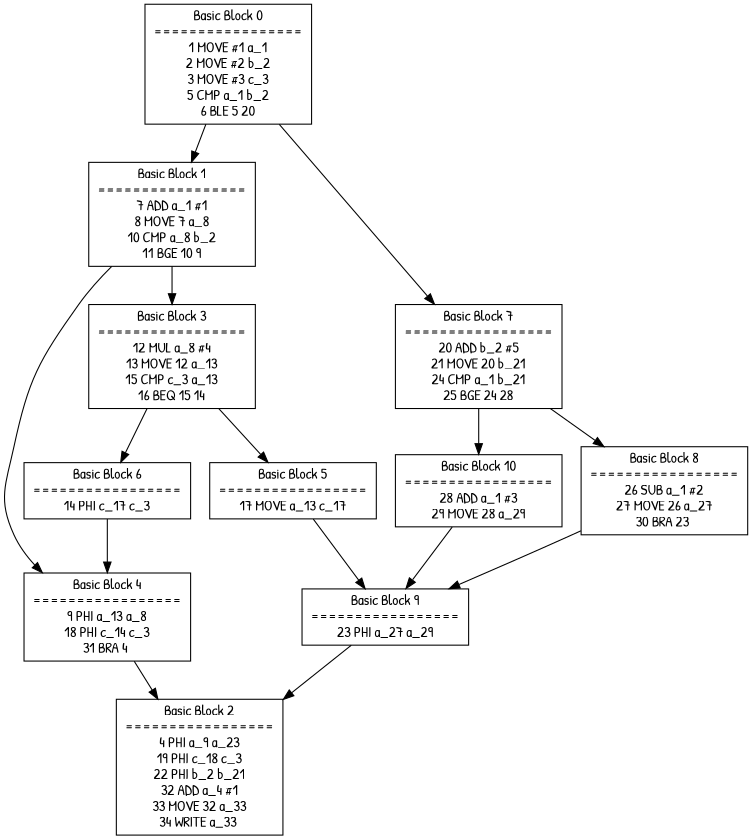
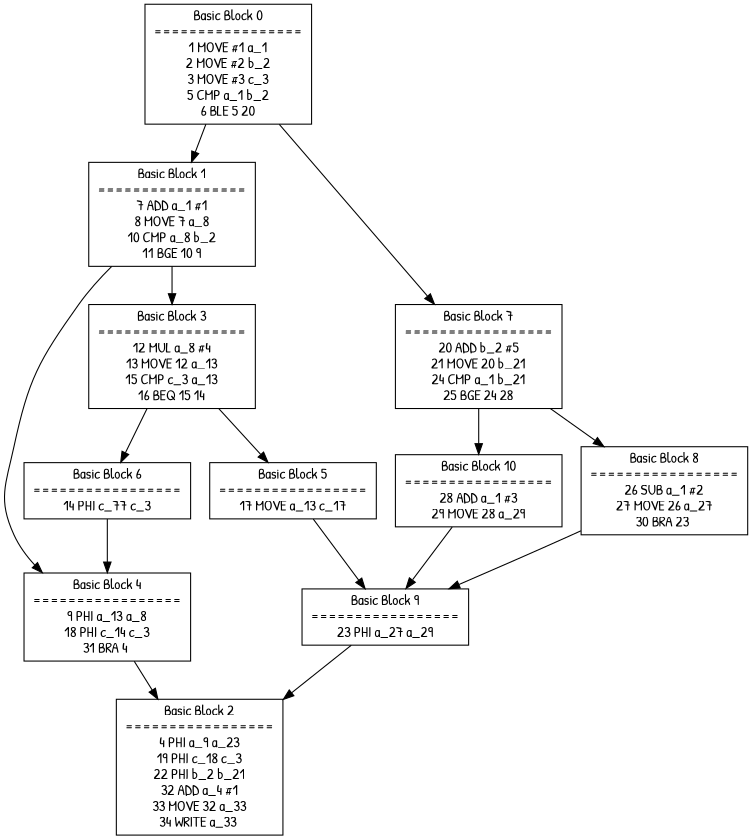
node "Basic Block 6 ================= 14 PHI c_17 c_3": label "Basic Block 6 ================= 14 PHI c_17 c_3" -> "Basic Block 6 ================= 14 PHI c_77 c_3"
